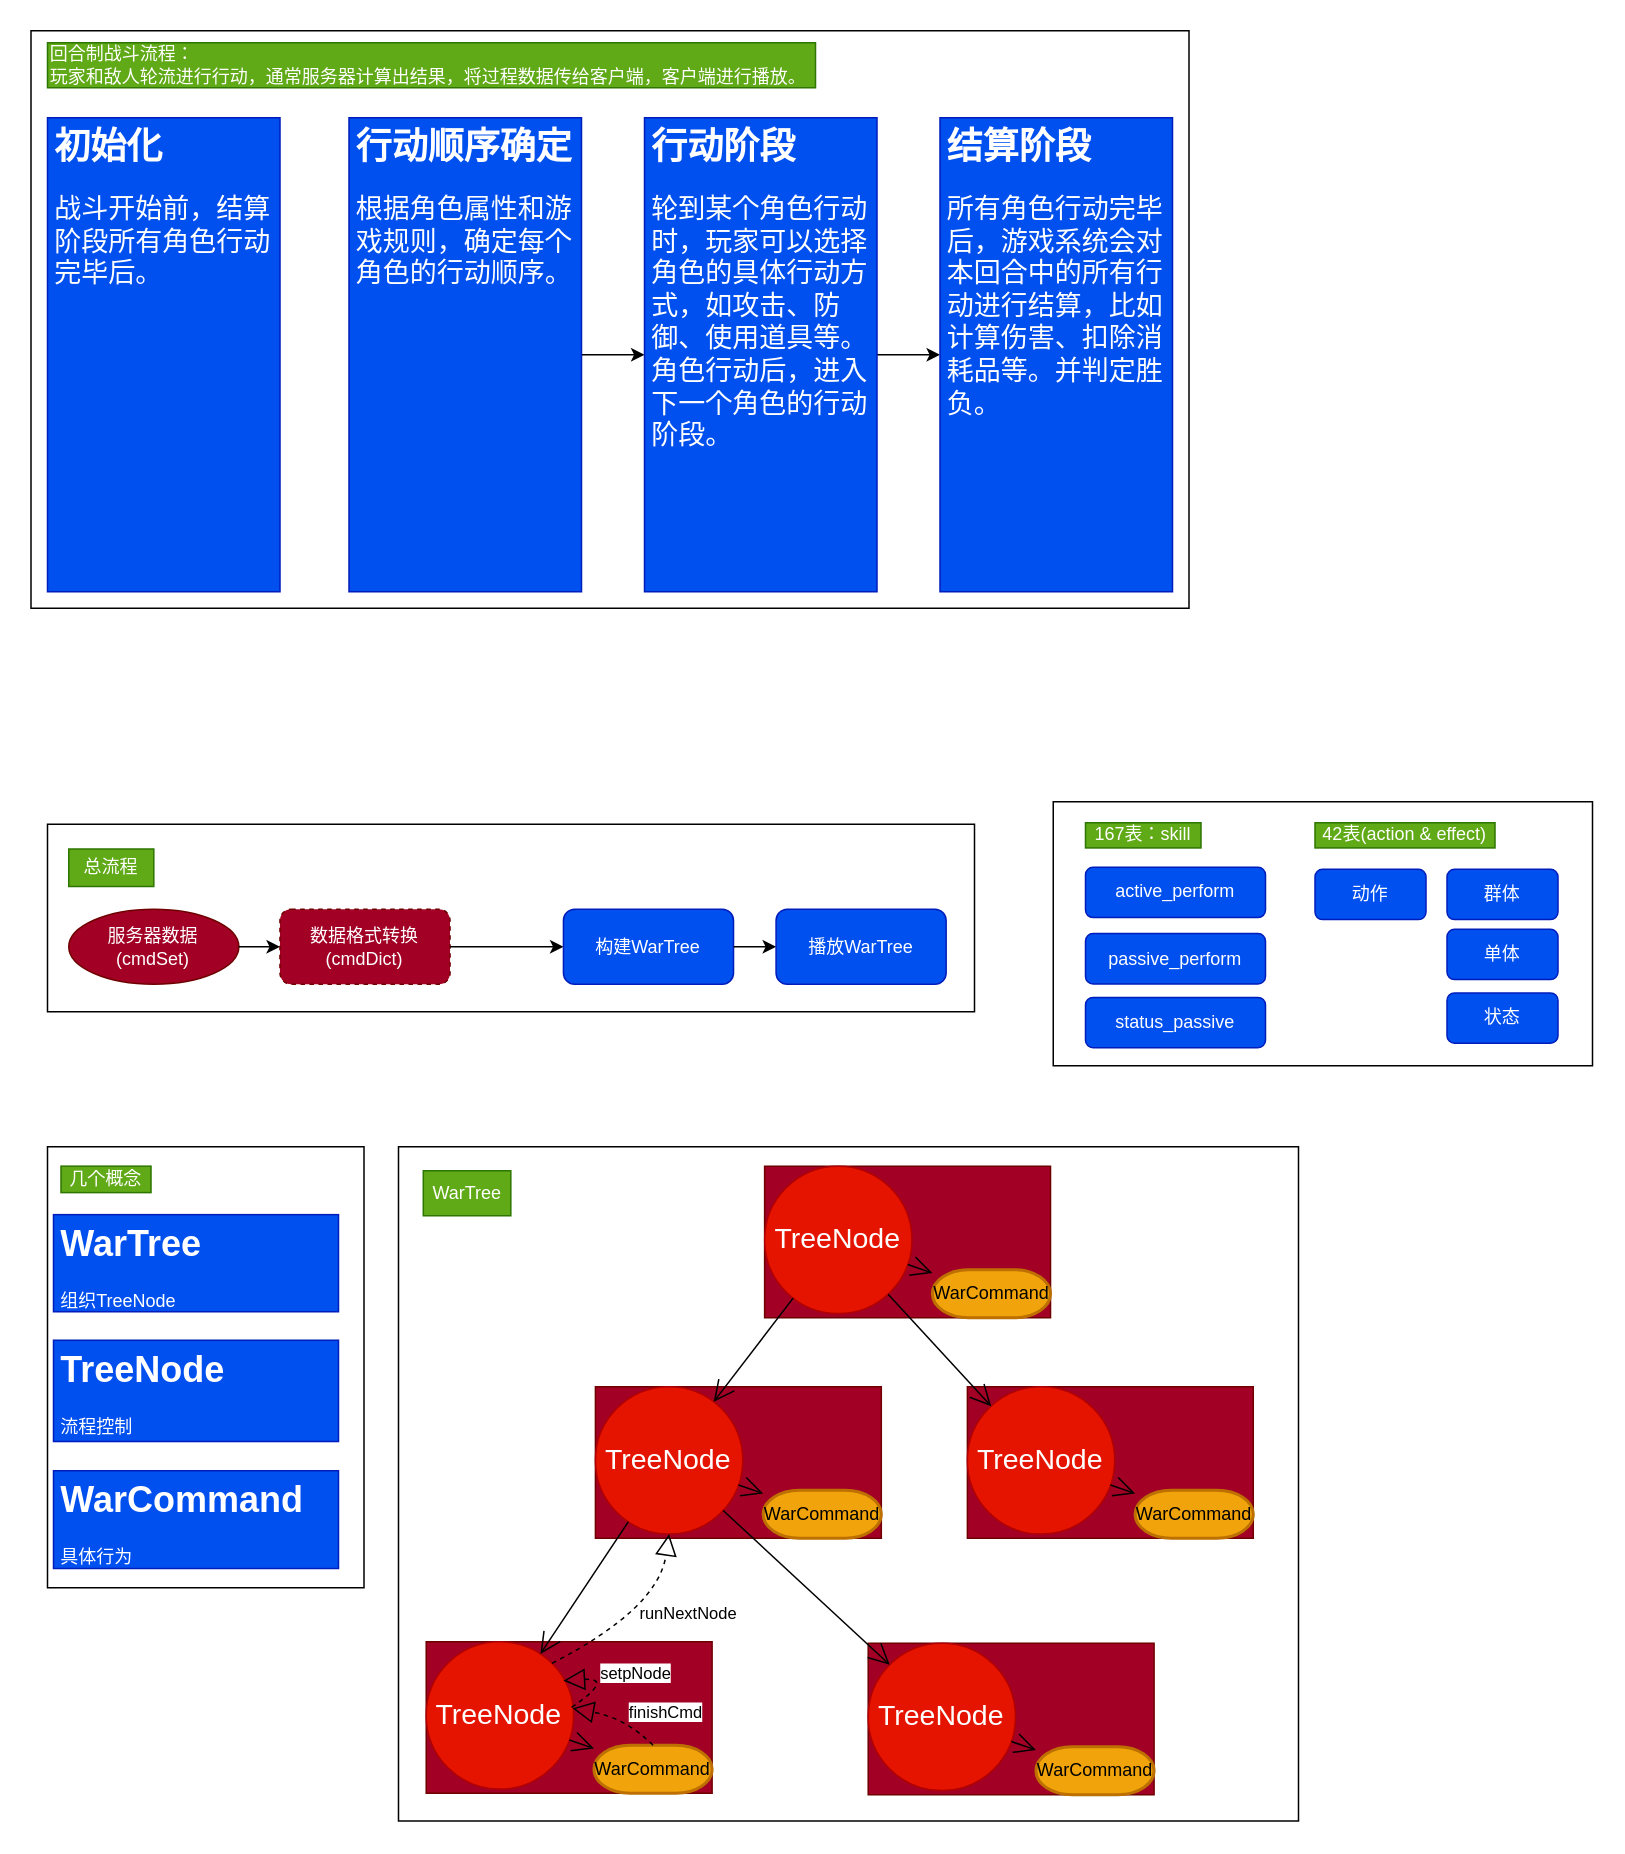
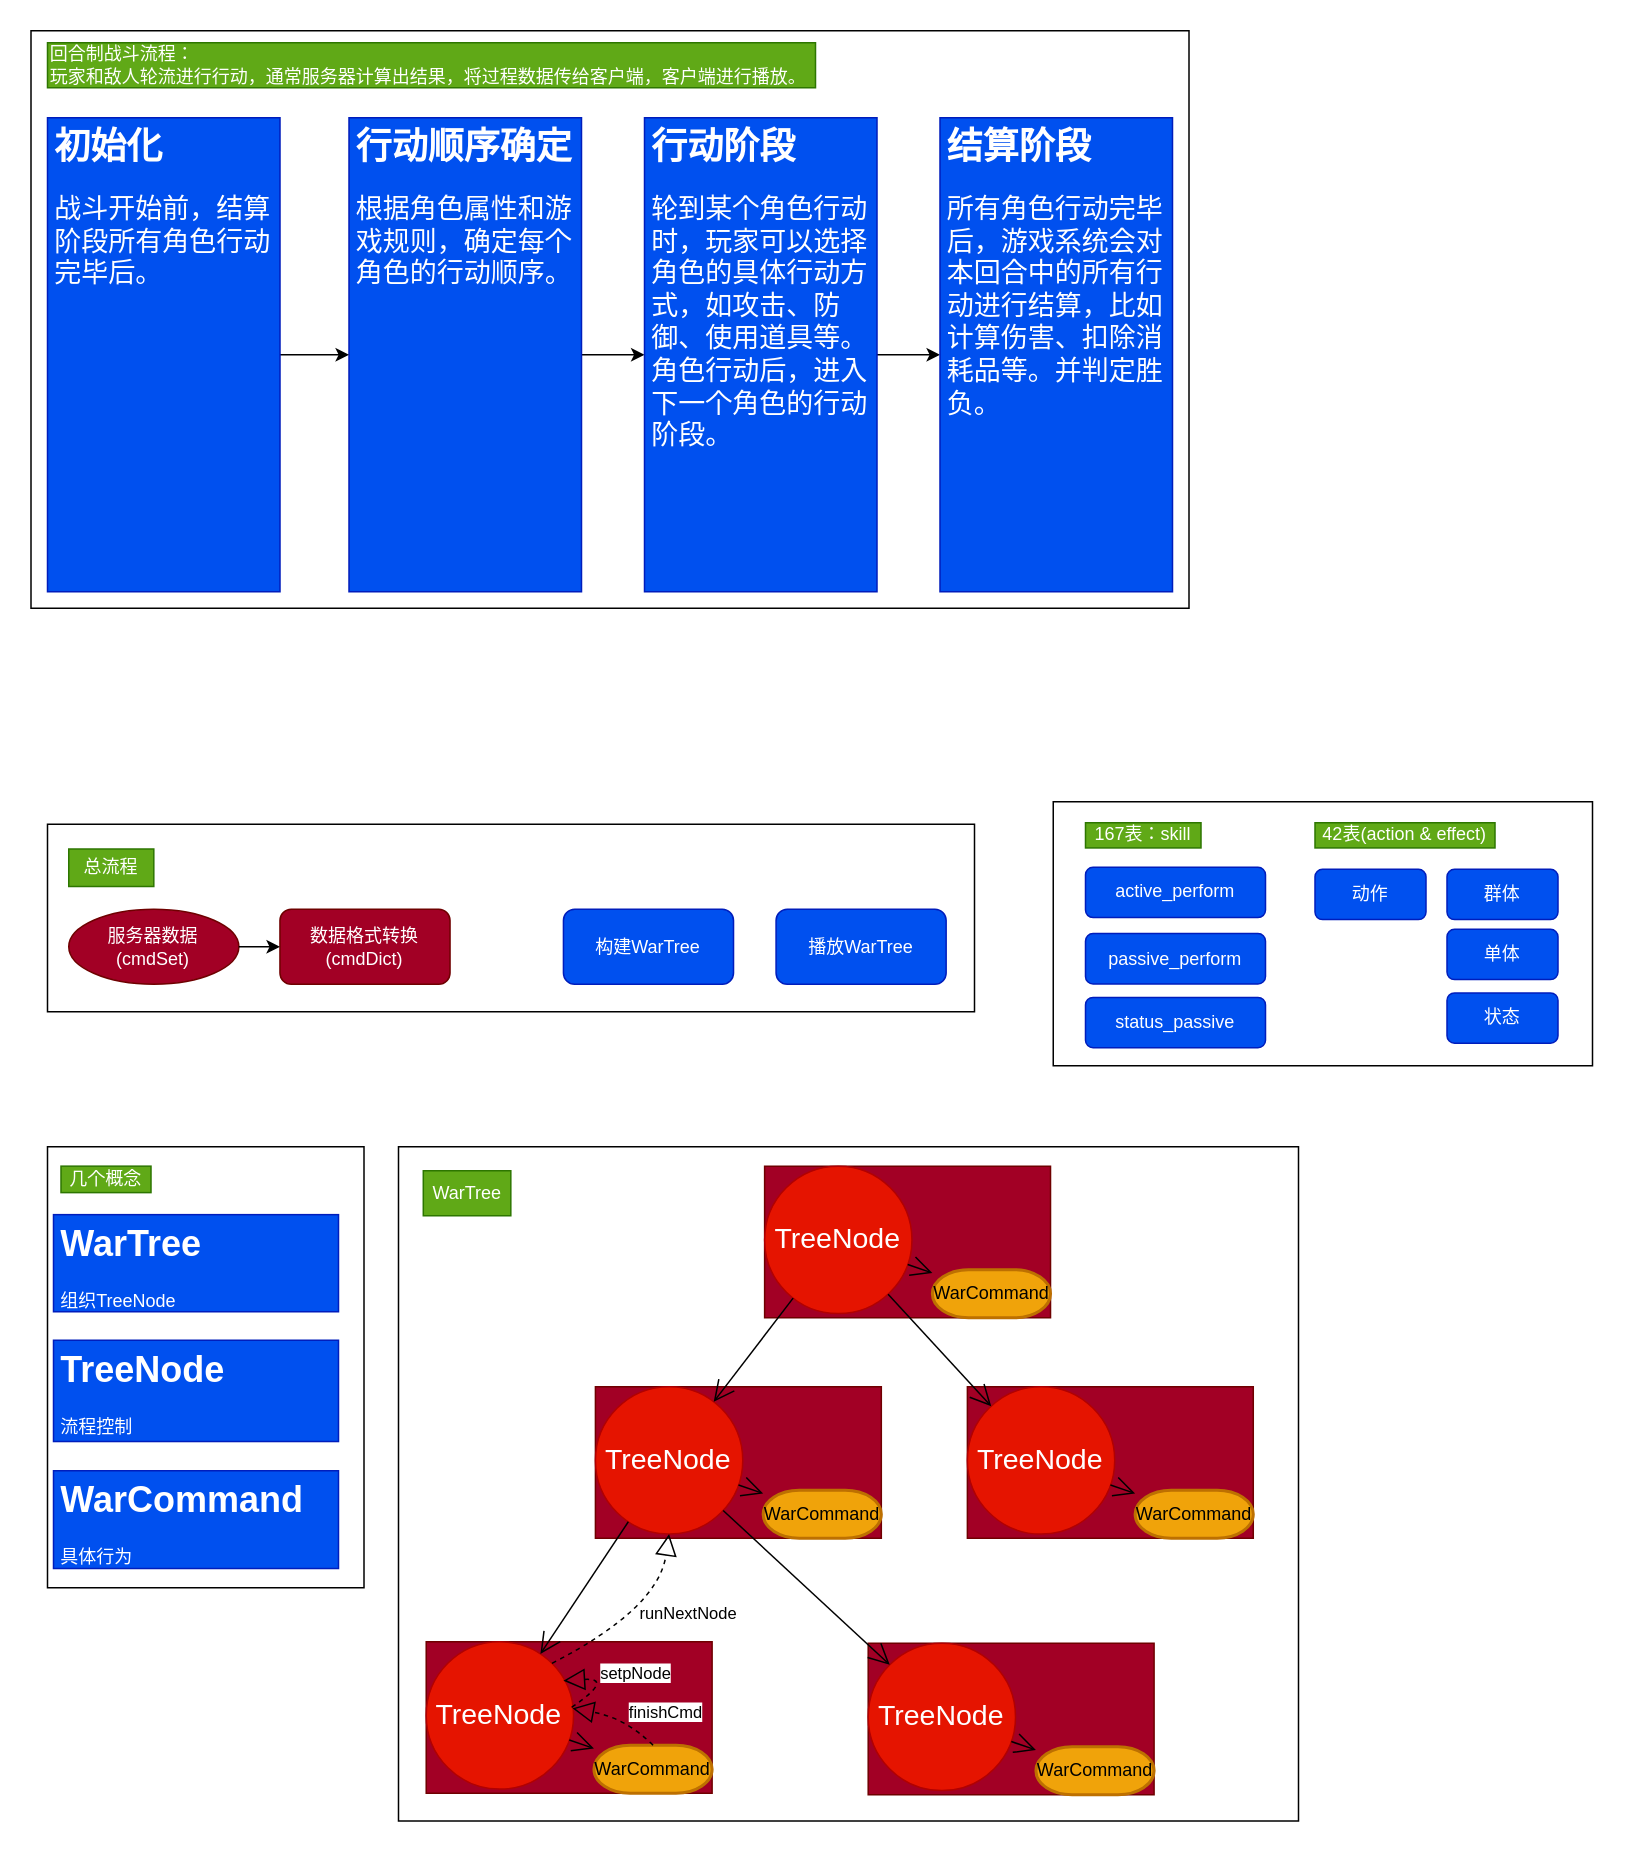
edge "初始化战斗开始前，结算阶段所有角色行动完毕后。" -> "行动顺序确定根据角色属性和游戏规则，确定每个角色的行动顺序。": added
node "数据格式转换(cmdDict)": style dashed -> solid
edge "数据格式转换(cmdDict)" -> "构建WarTree": removed
edge "构建WarTree" -> "播放WarTree": removed
